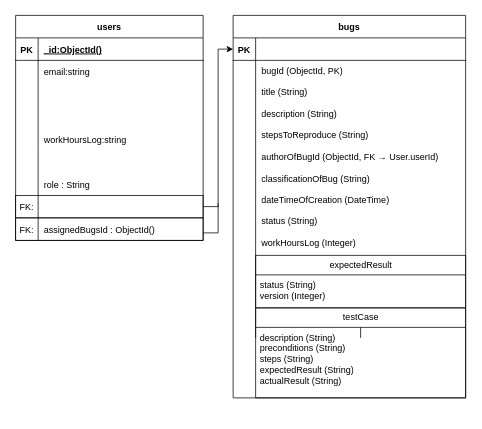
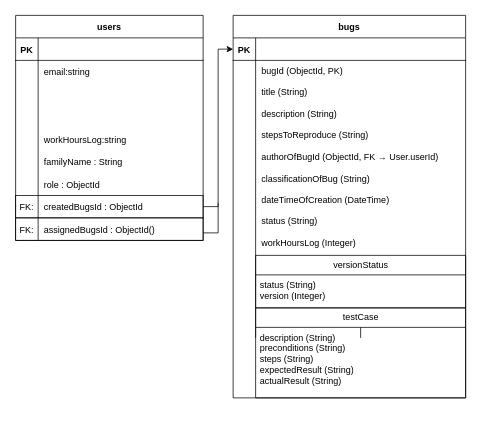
node "_id:ObjectId()": removed
node "familyName : String": added
node "role : String": label "role : String" -> "role : ObjectId"
node "createdBugsId : ObjectId": added
node "expectedResult": label "expectedResult" -> "versionStatus"
